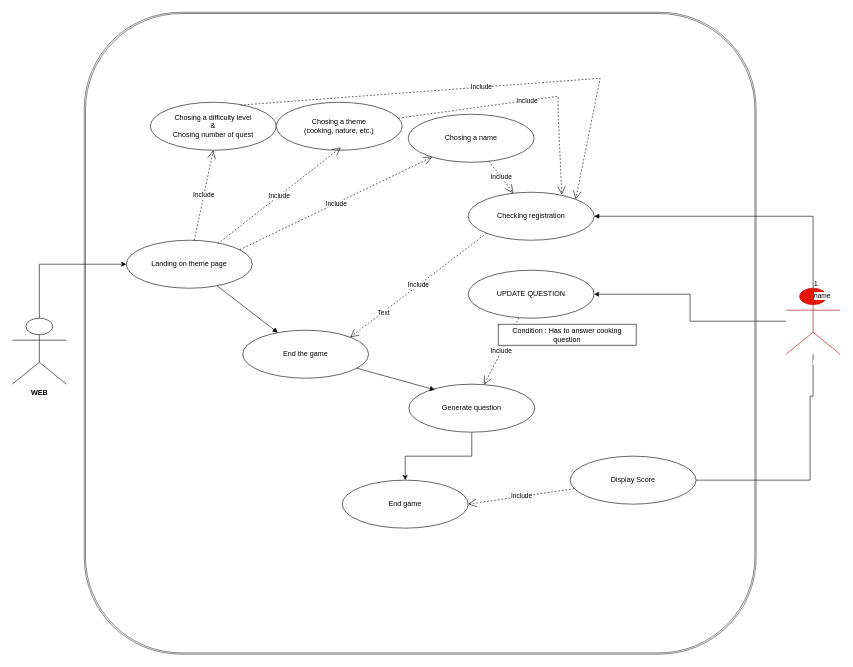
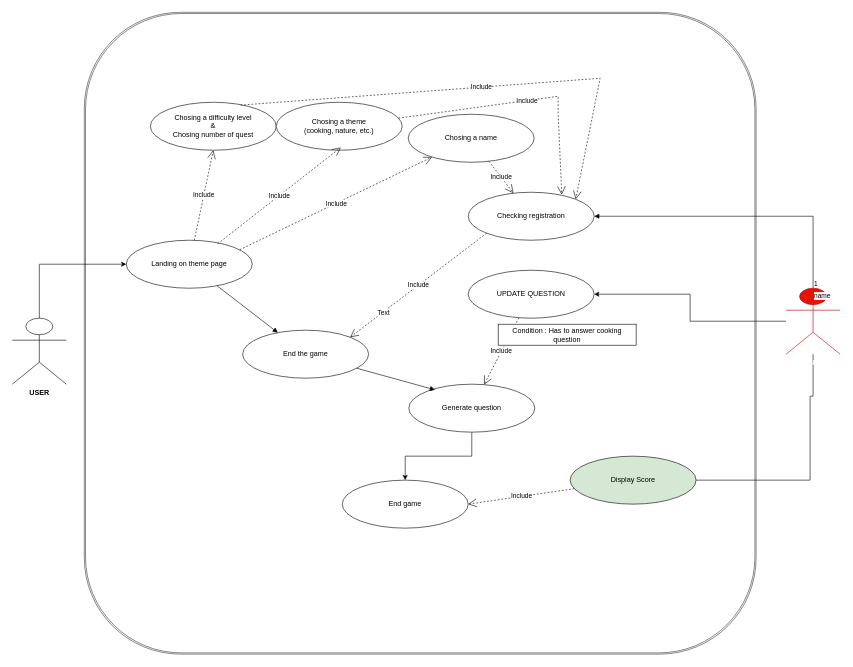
node "WEB": label "WEB" -> "USER"
node "Display Score": fillcolor #ffffff -> #d5e8d4
